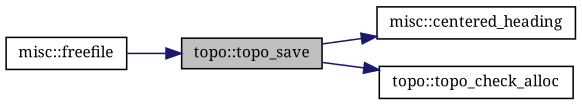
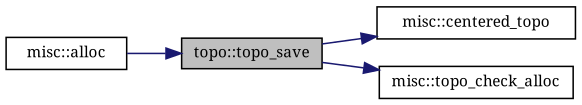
node "misc::centered_heading": label "misc::centered_heading" -> "misc::centered_topo"
node "misc::freefile": label "misc::freefile" -> "misc::alloc"
node "topo::topo_check_alloc": label "topo::topo_check_alloc" -> "misc::topo_check_alloc"
